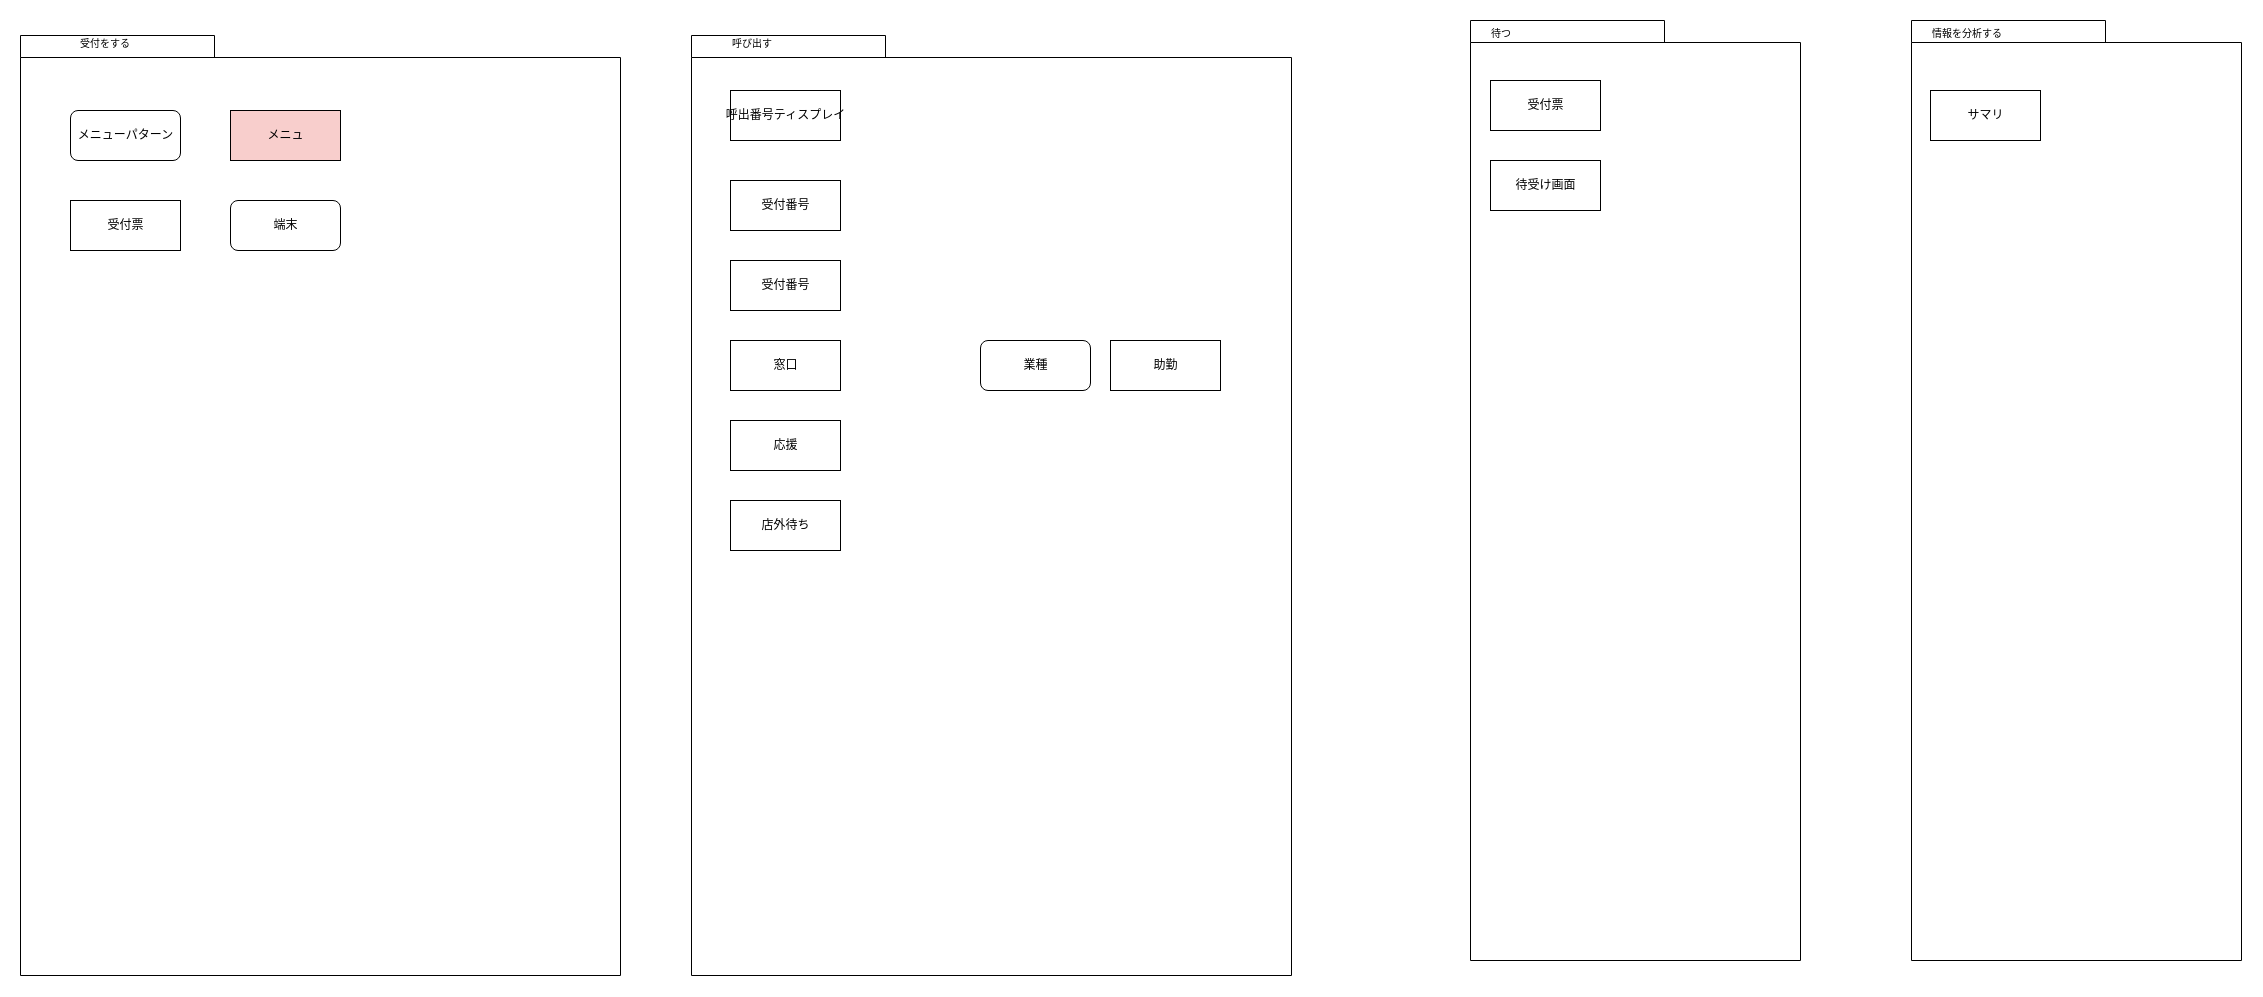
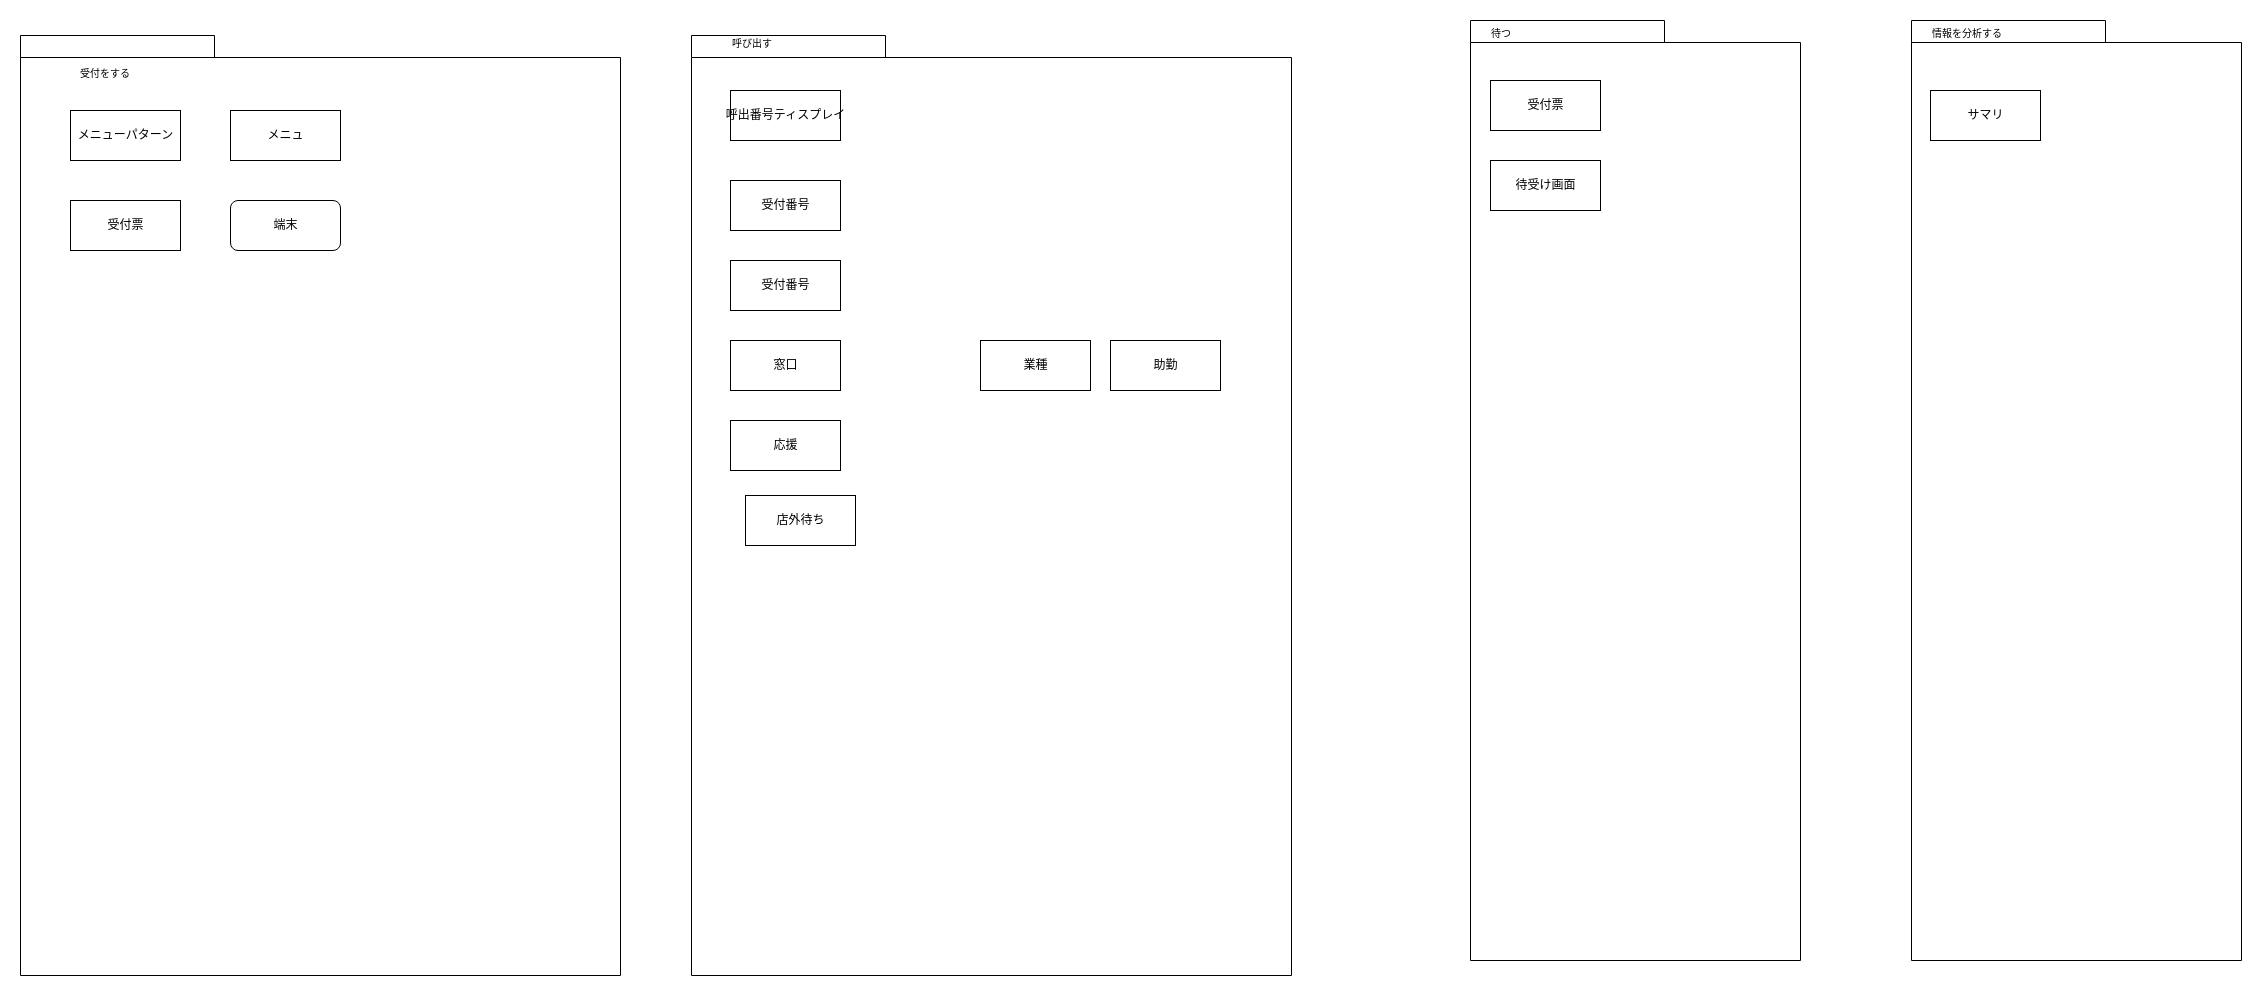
node "受付をする": moved (143, 45) -> (143, 75)
node "メニューパターン": shape rounded rectangle -> rectangle
node "メニュ": fillcolor #f8cecc -> #ffffff
node "業種": shape rounded rectangle -> rectangle
node "店外待ち": moved (786, 526) -> (801, 521)
